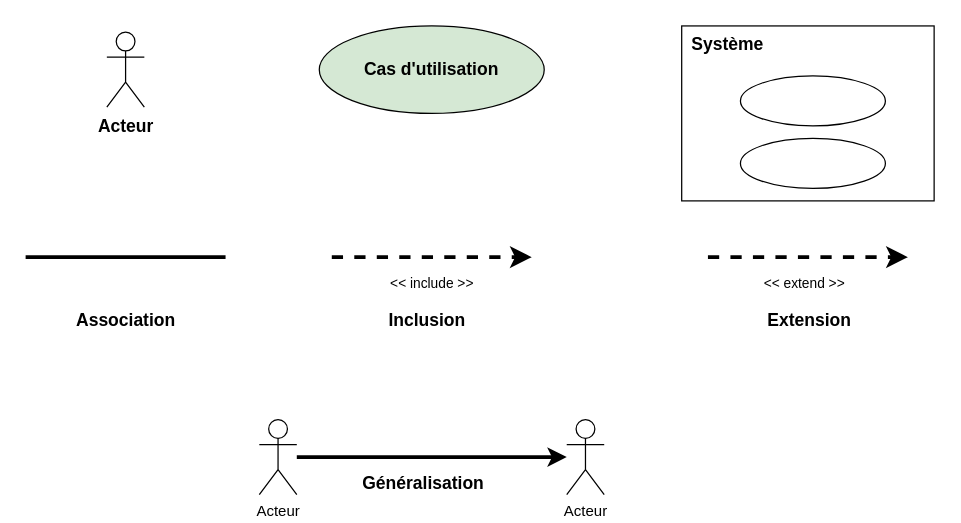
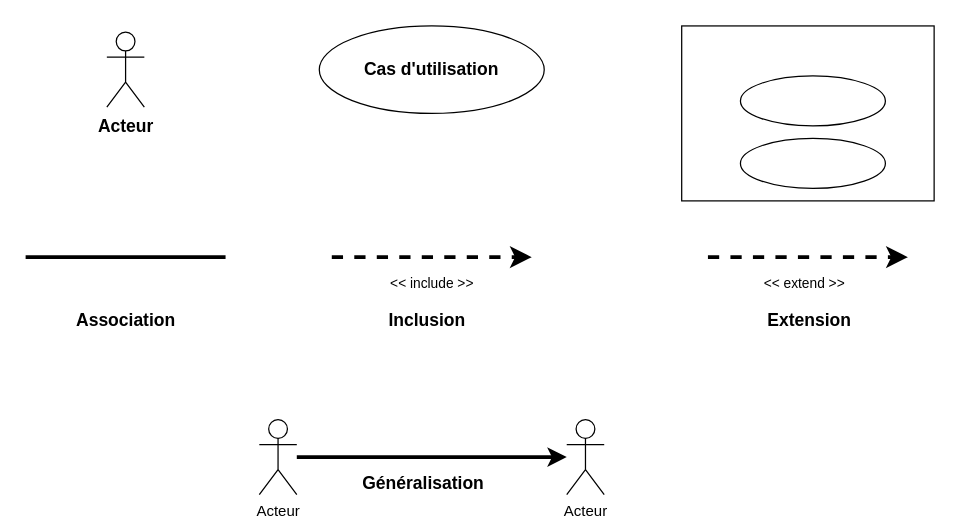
node "Système": removed
node "Cas d'utilisation": fillcolor #d5e8d4 -> #ffffff
